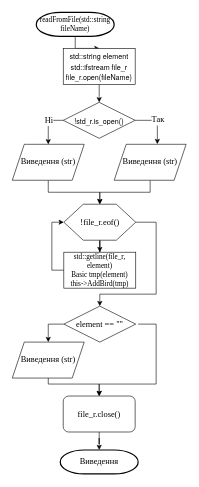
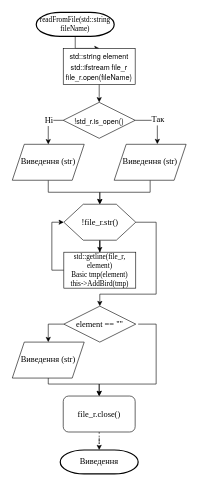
node "!file_r.eof()": label "!file_r.eof()" -> "!file_r.str()"
edge "file_r.close()" -> "Виведення": style solid -> dashed
